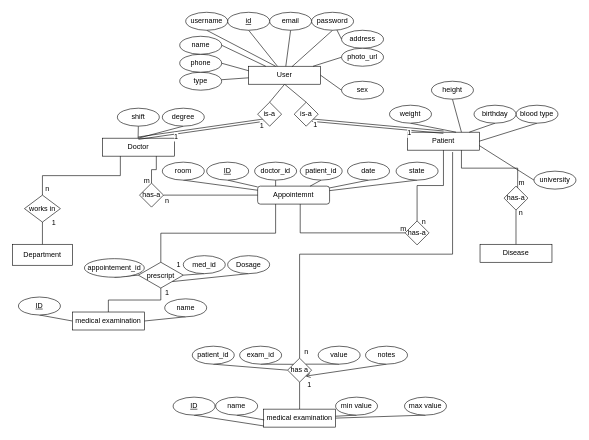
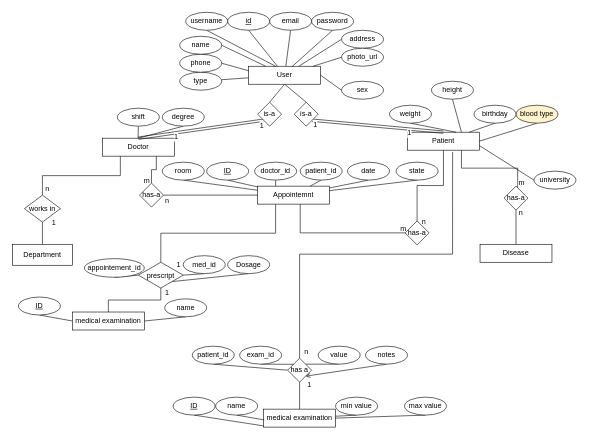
edge "password" -- "address": now "User" -- "address"
node "blood type": fillcolor #ffffff -> #fff2cc
node "Appointemnt": shape rounded rectangle -> rectangle
